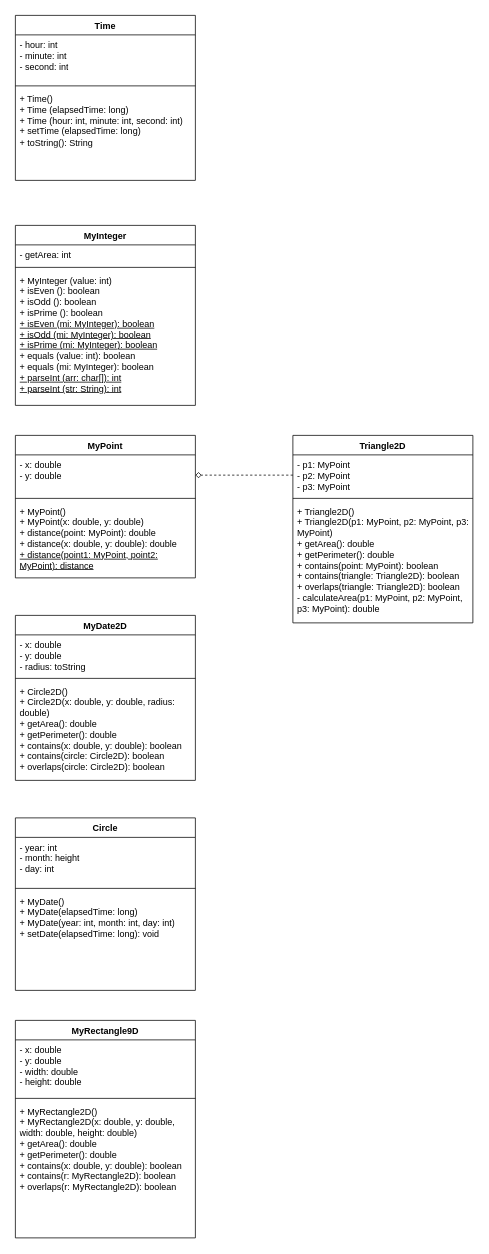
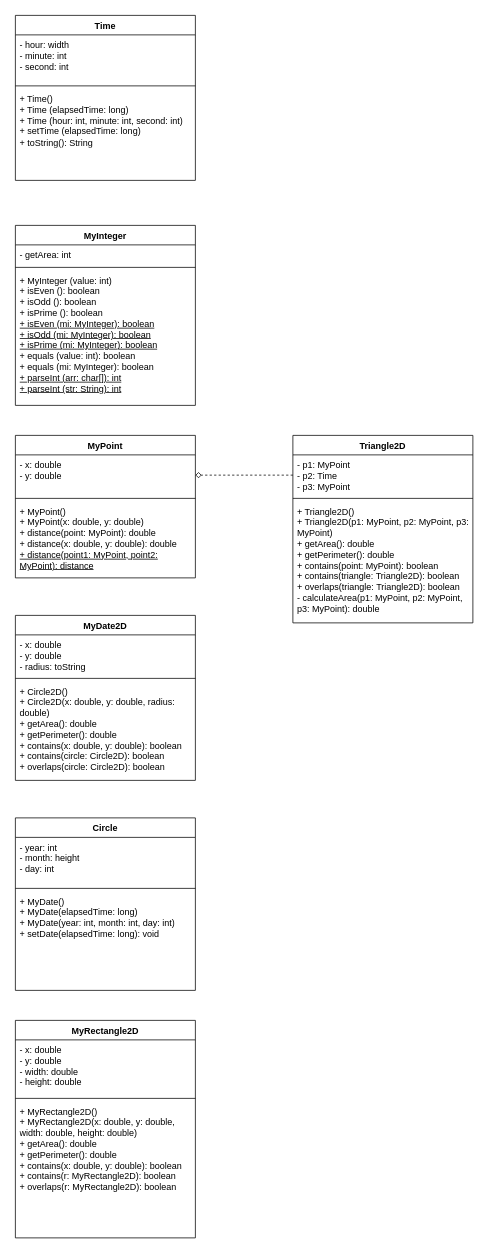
node "- hour: int - minute: int - second: int": label "- hour: int - minute: int - second: int" -> "- hour: width - minute: int - second: int"
node "- p1: MyPoint - p2: MyPoint - p3: MyPoint": label "- p1: MyPoint - p2: MyPoint - p3: MyPoint" -> "- p1: MyPoint - p2: Time - p3: MyPoint"
node "MyRectangle9D": label "MyRectangle9D" -> "MyRectangle2D"
